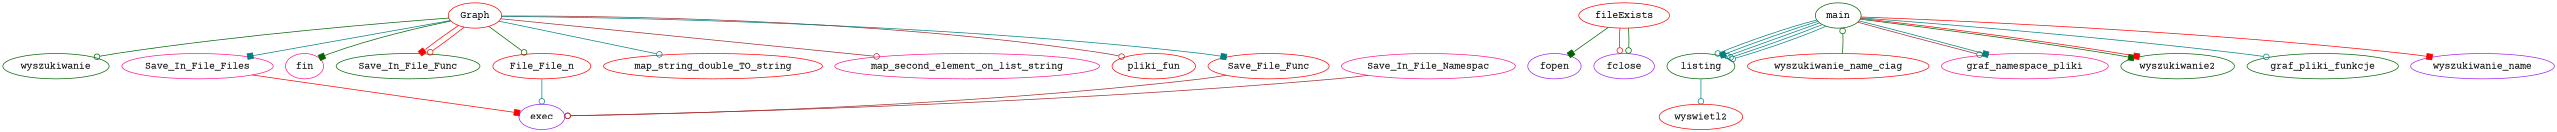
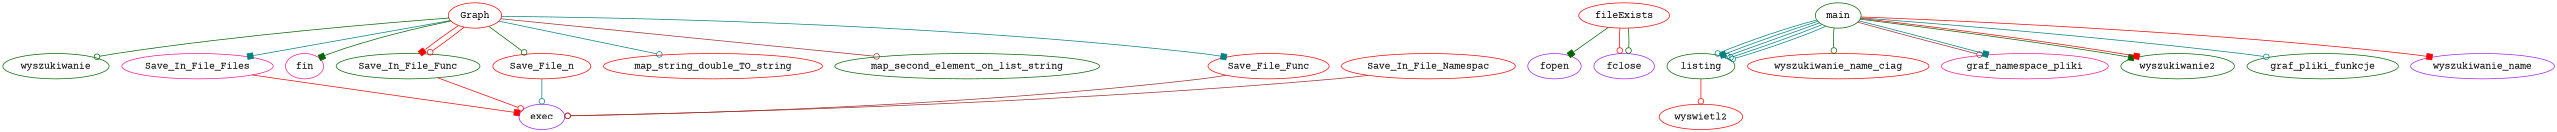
edge "wyszukiwanie_name_ciag" -> "main": reversed
node "File_File_n": label "File_File_n" -> "Save_File_n"
node "map_second_element_on_list_string": color deeppink -> darkgreen
node "pliki_fun": removed
node "Save_In_File_Namespac": color deeppink -> red
edge "listing" -> "wyswietl2": color teal -> red
edge "Save_In_File_Func" -> "exec": added
